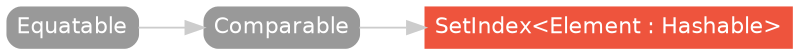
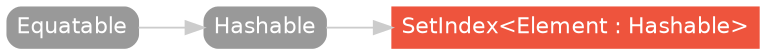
node "Comparable": label "Comparable" -> "Hashable"
